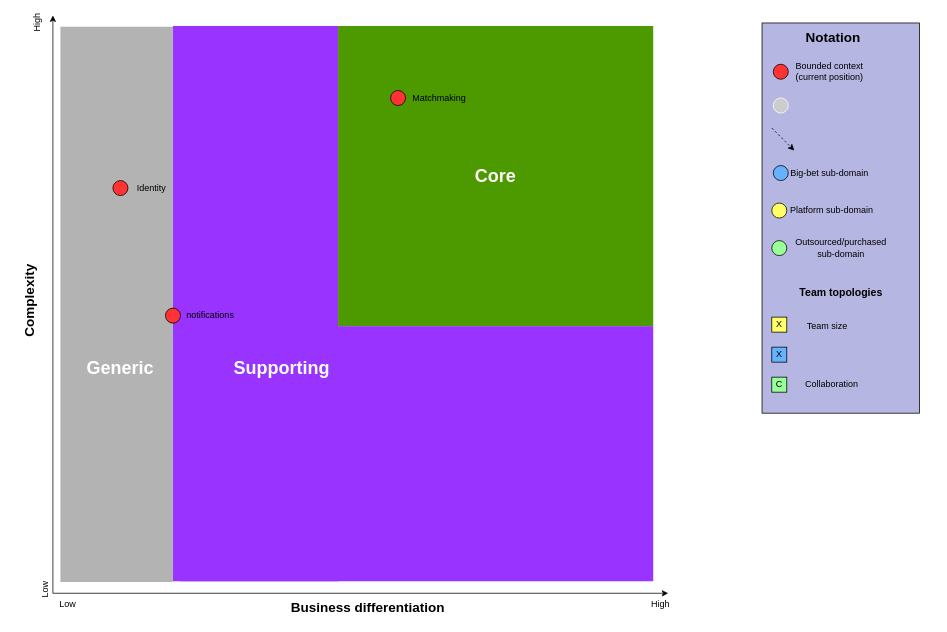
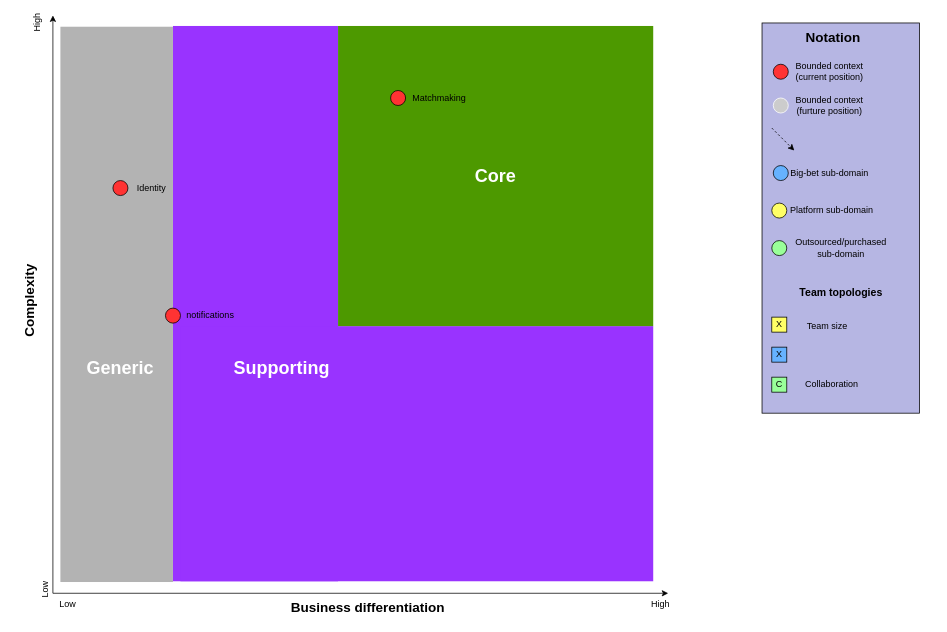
node "Bounded context (furture position)": added
